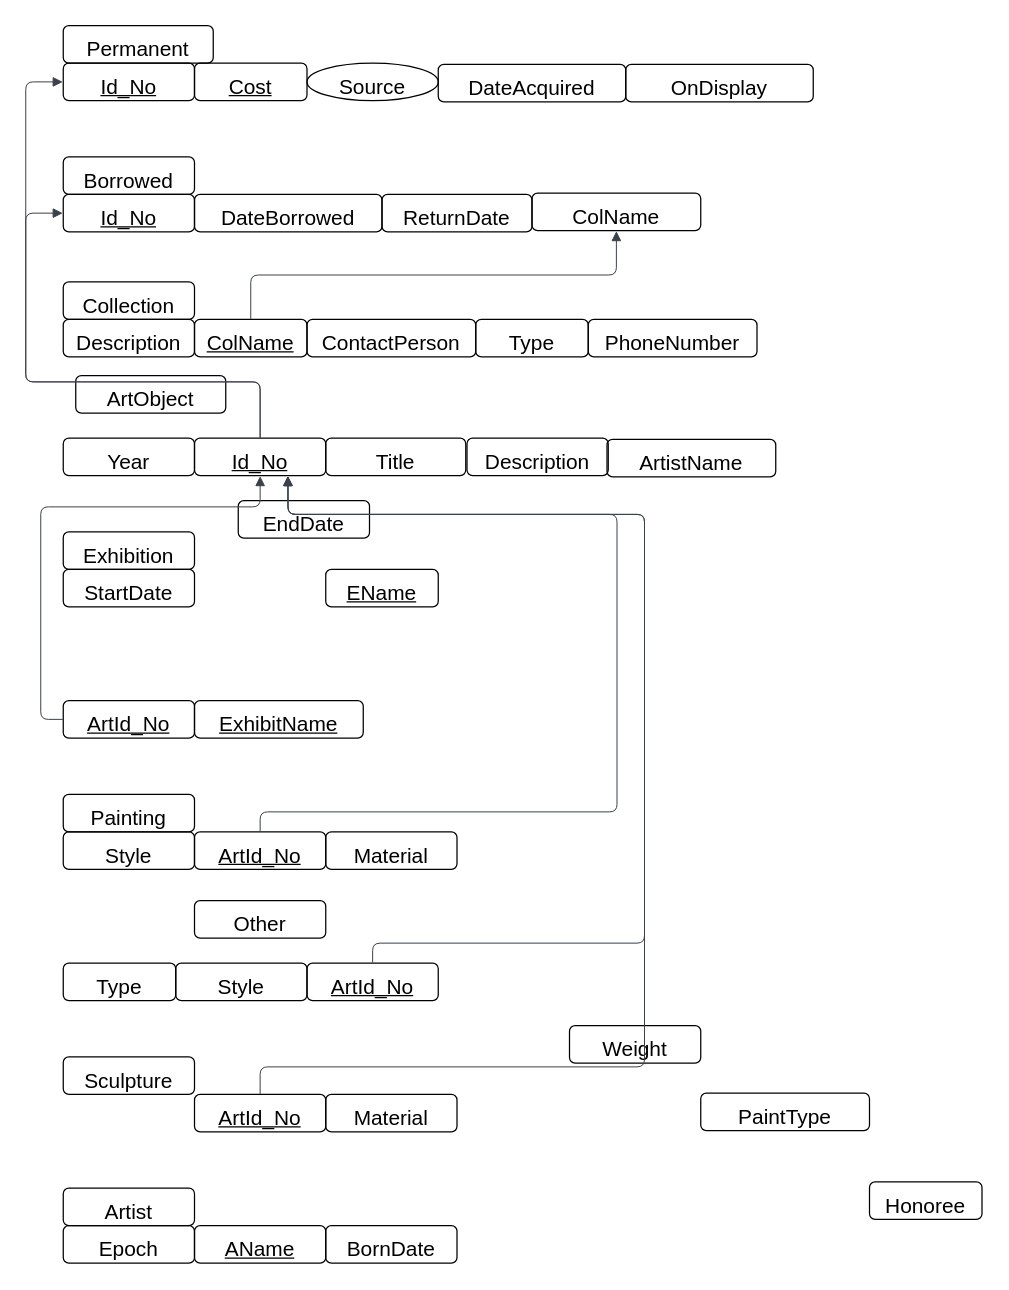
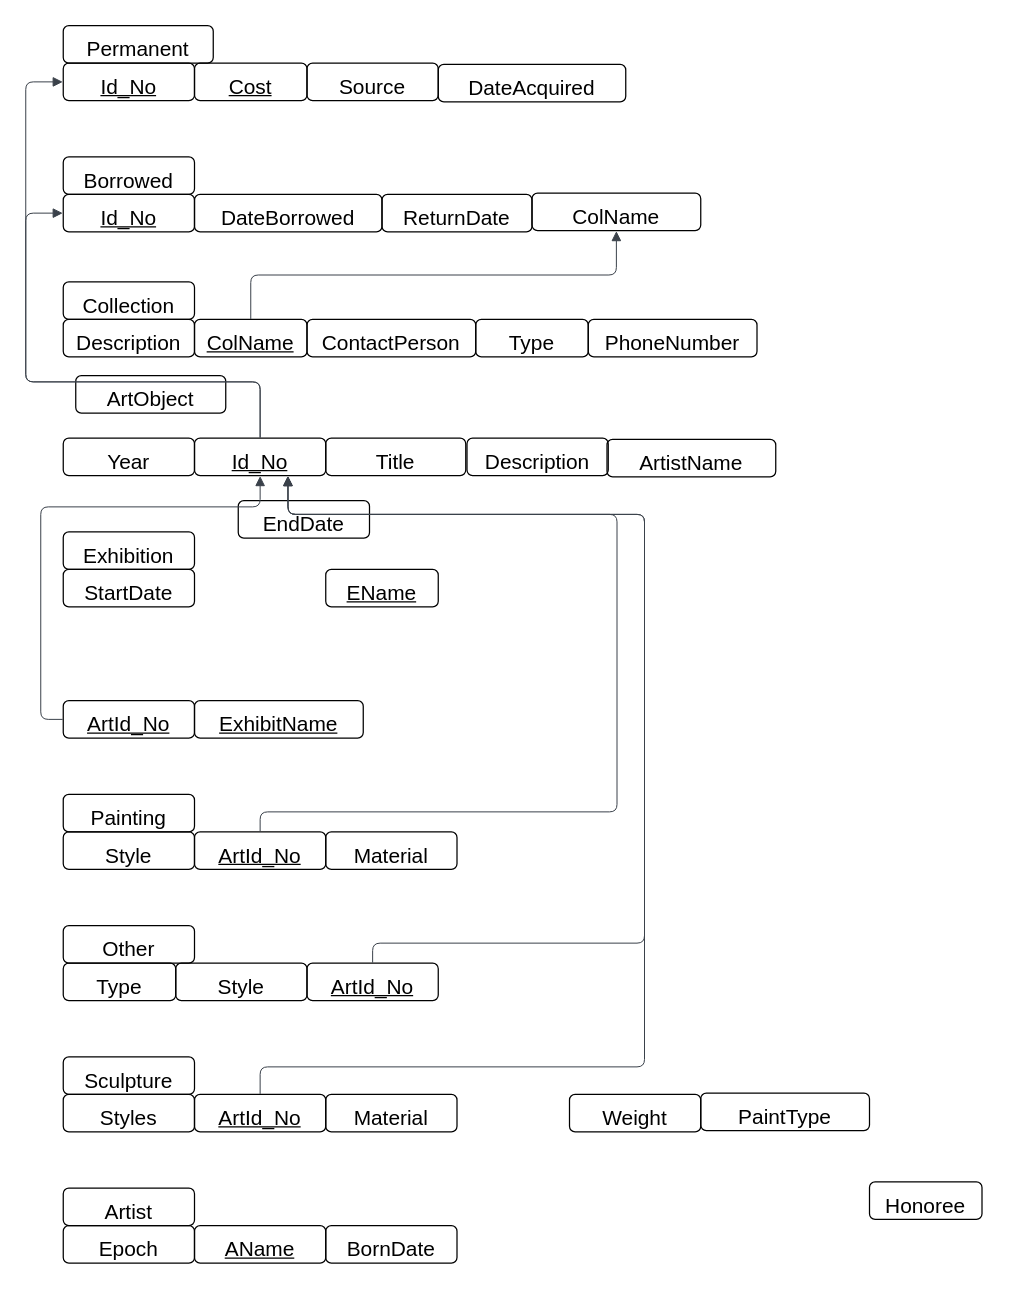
node "Source": shape ellipse -> rounded rectangle
node "OnDisplay": removed
node "Other": moved (260, 919) -> (129, 944)
node "Weight": moved (635, 1044) -> (635, 1113)
node "Styles": added
